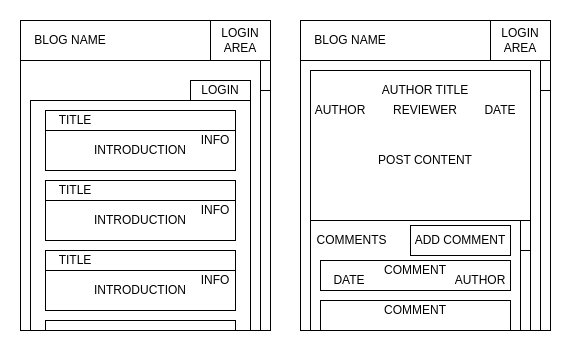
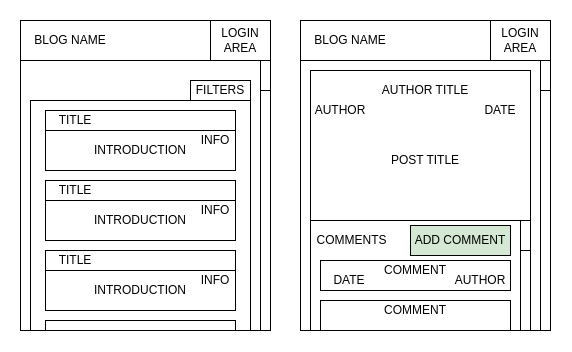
node "LOGIN": label "LOGIN" -> "FILTERS"
node "REVIEWER": removed
node "POST CONTENT": label "POST CONTENT" -> "POST TITLE"
node "ADD COMMENT": fillcolor #ffffff -> #d5e8d4
